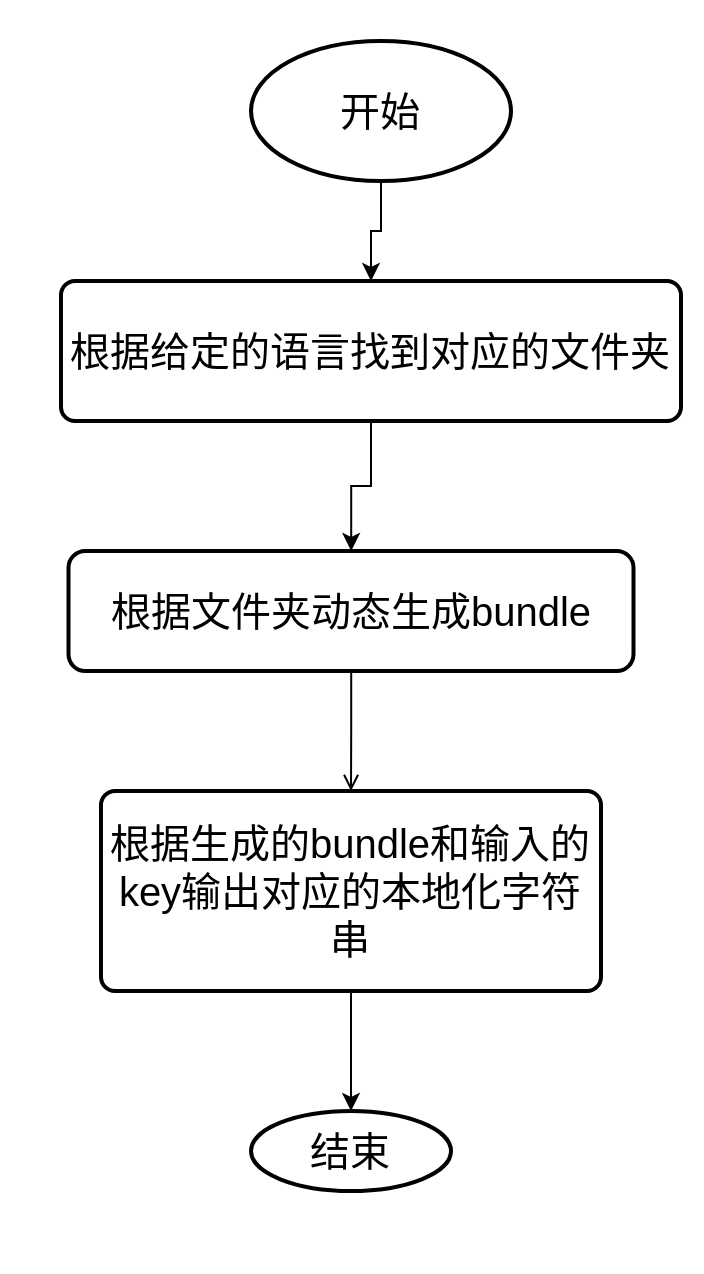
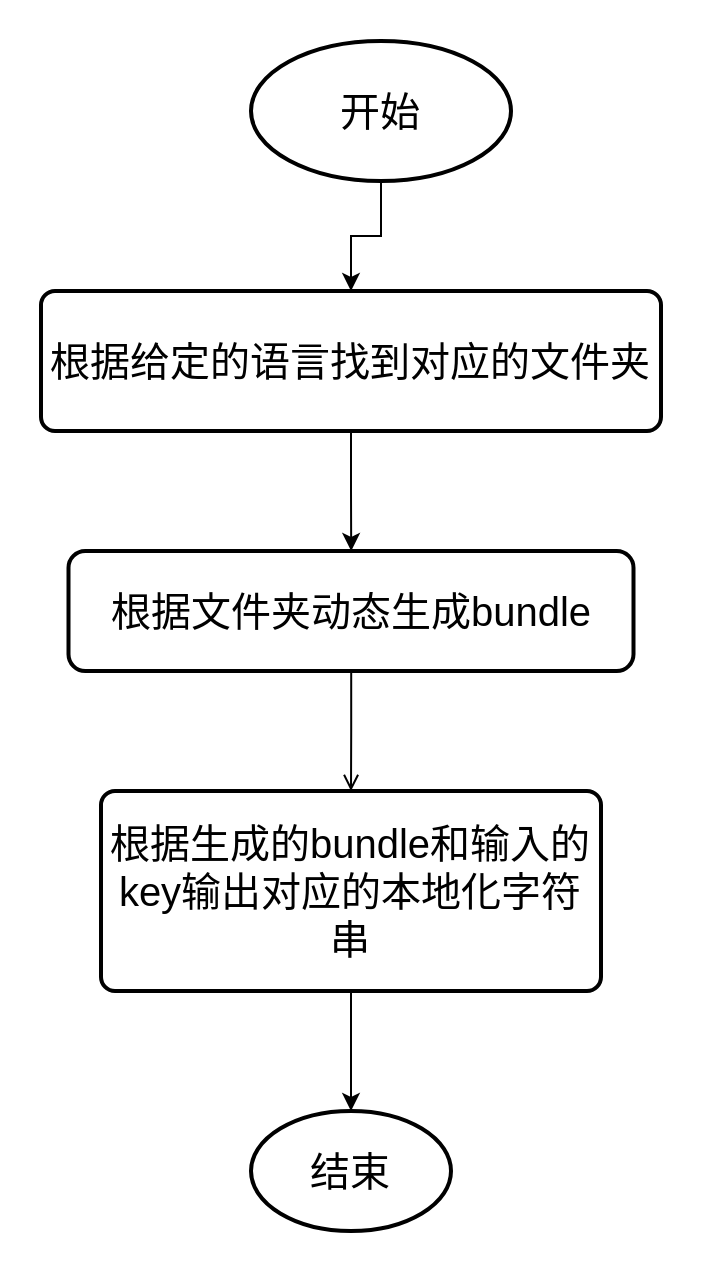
node "根据给定的语言找到对应的文件夹": moved (371, 351) -> (351, 361)
node "结束": size 200x80 -> 200x120
